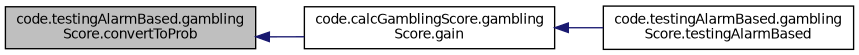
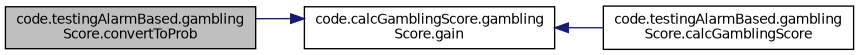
node "code.testingAlarmBased.gambling Score.testingAlarmBased": label "code.testingAlarmBased.gambling Score.testingAlarmBased" -> "code.testingAlarmBased.gambling Score.calcGamblingScore"
edge "code.calcGamblingScore.gambling Score.gain" -> "code.testingAlarmBased.gambling Score.convertToProb": reversed
